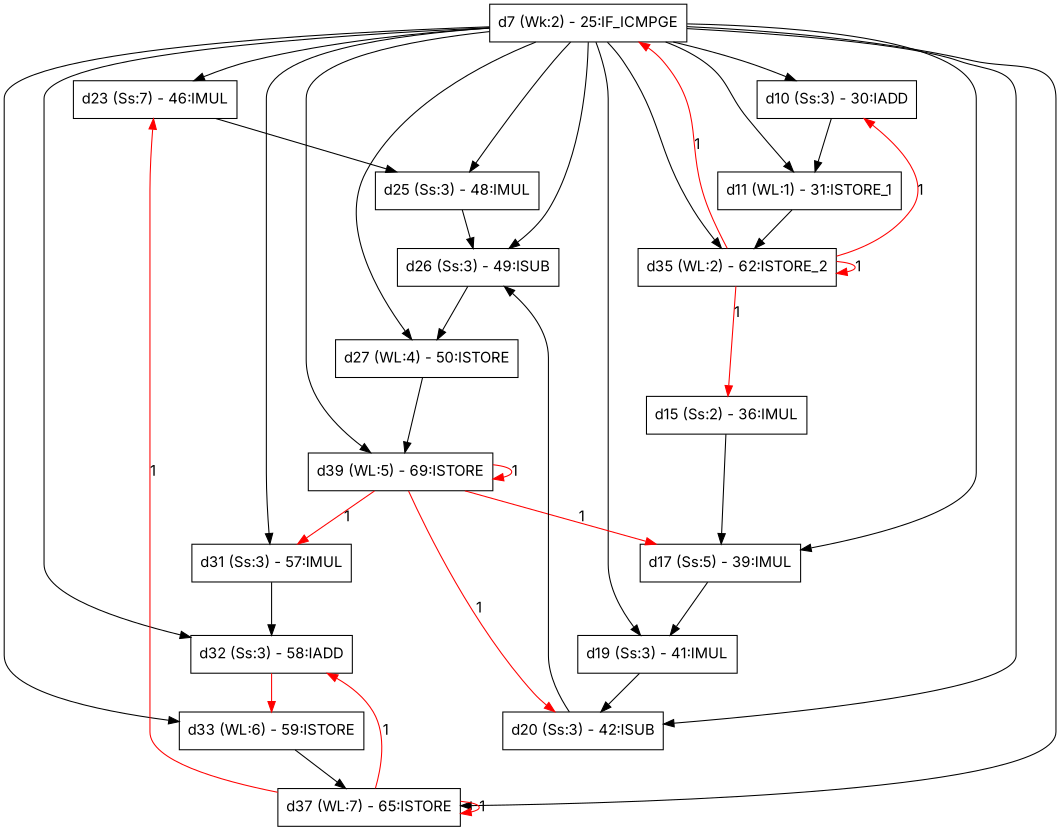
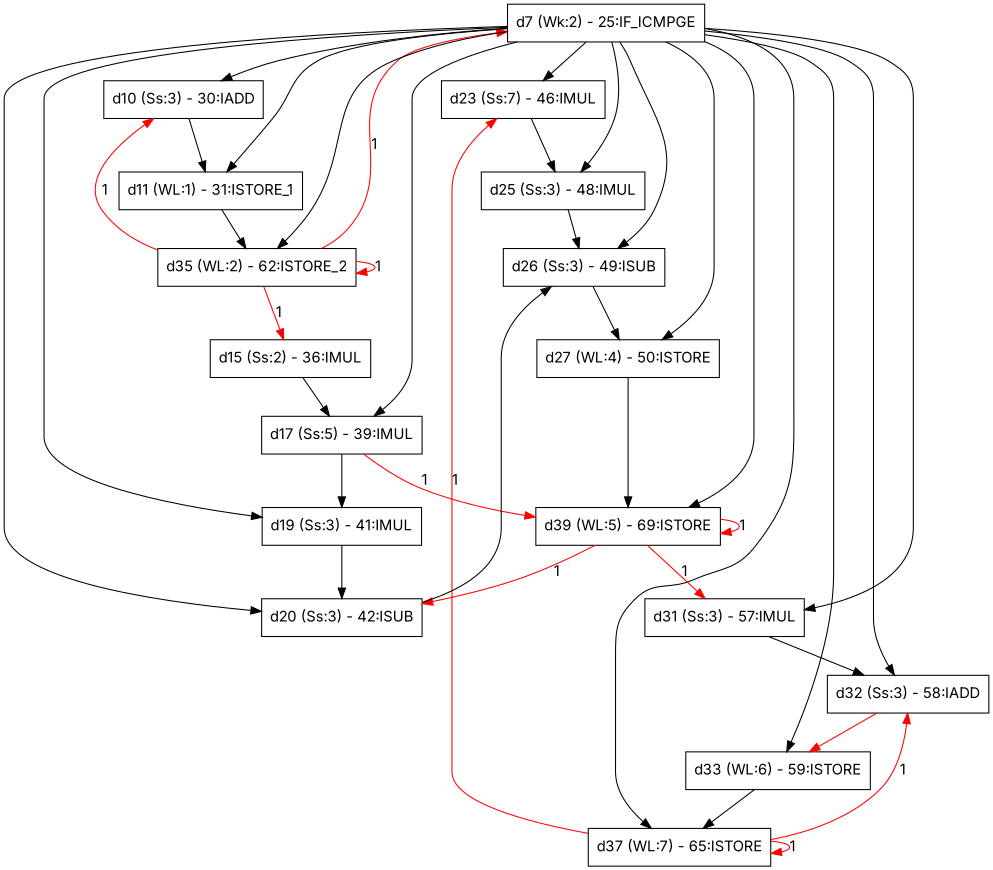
edge "d39 (WL:5) - 69:ISTORE" -> "d17 (Ss:5) - 39:IMUL": reversed
